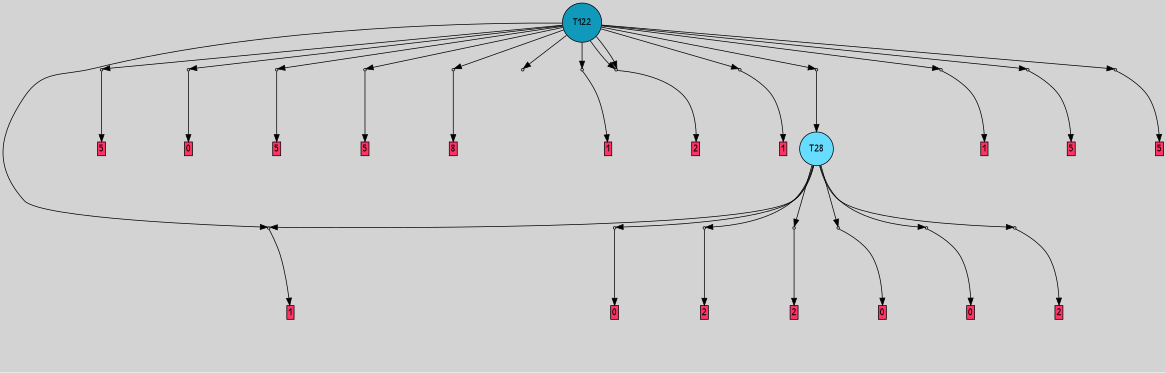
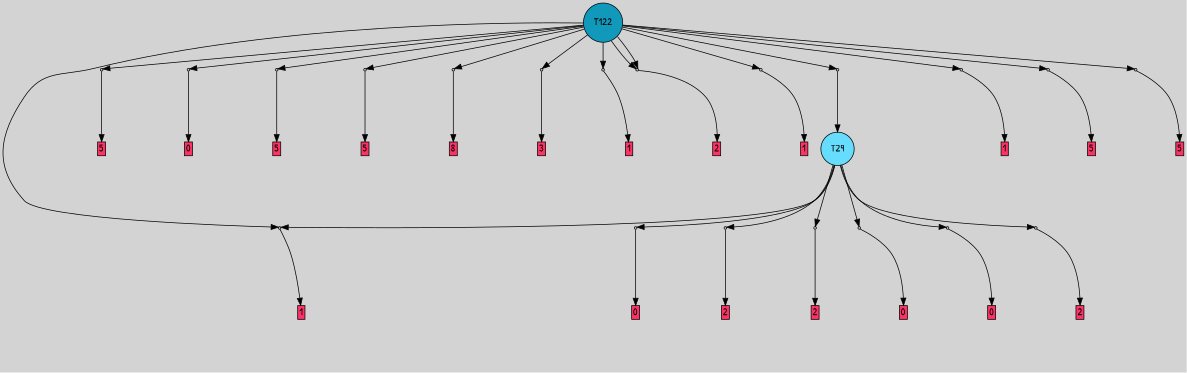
node "3": added
node "T28": label "T28" -> "T29"
